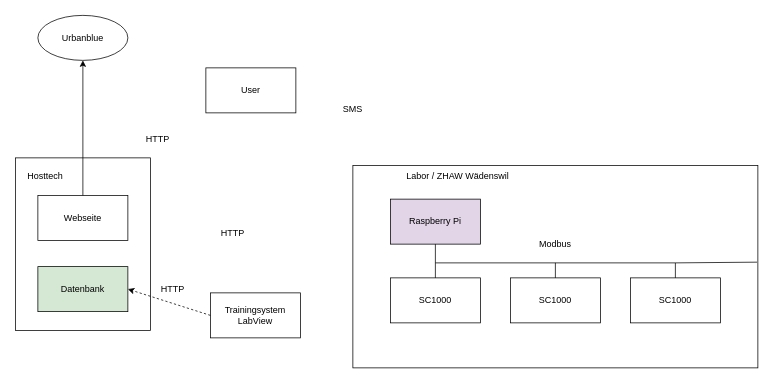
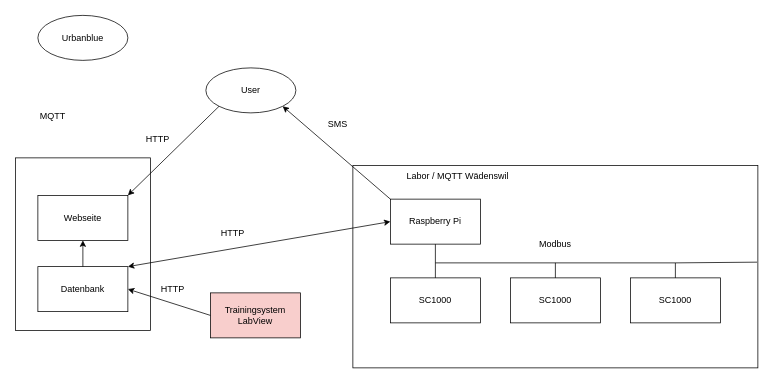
edge "Webseite" -> "Urbanblue": removed
node "User": shape rectangle -> ellipse
node "SMS": moved (353, 109) -> (338, 124)
node "MQTT": added
edge "Raspberry Pi" -> "User": added
edge "User" -> "Webseite": added
node "Hosttech": removed
node "Labor / ZHAW Wädenswil": label "Labor / ZHAW Wädenswil" -> "Labor / MQTT Wädenswil"
node "Raspberry Pi": fillcolor #e1d5e7 -> #ffffff
edge "Raspberry Pi" -- "Datenbank": added
edge "Datenbank" -> "Webseite": added
node "Datenbank": fillcolor #d5e8d4 -> #ffffff
edge "Trainingsystem LabView" -> "Datenbank": style dashed -> solid
node "Trainingsystem LabView": fillcolor #ffffff -> #f8cecc
